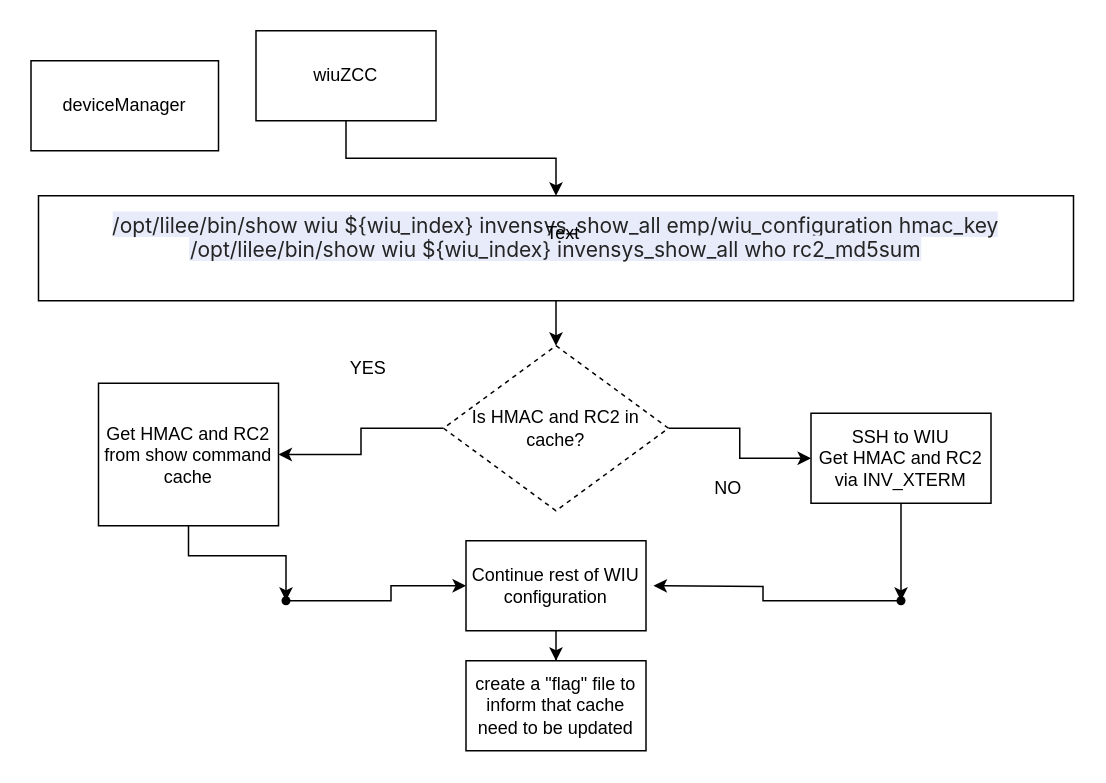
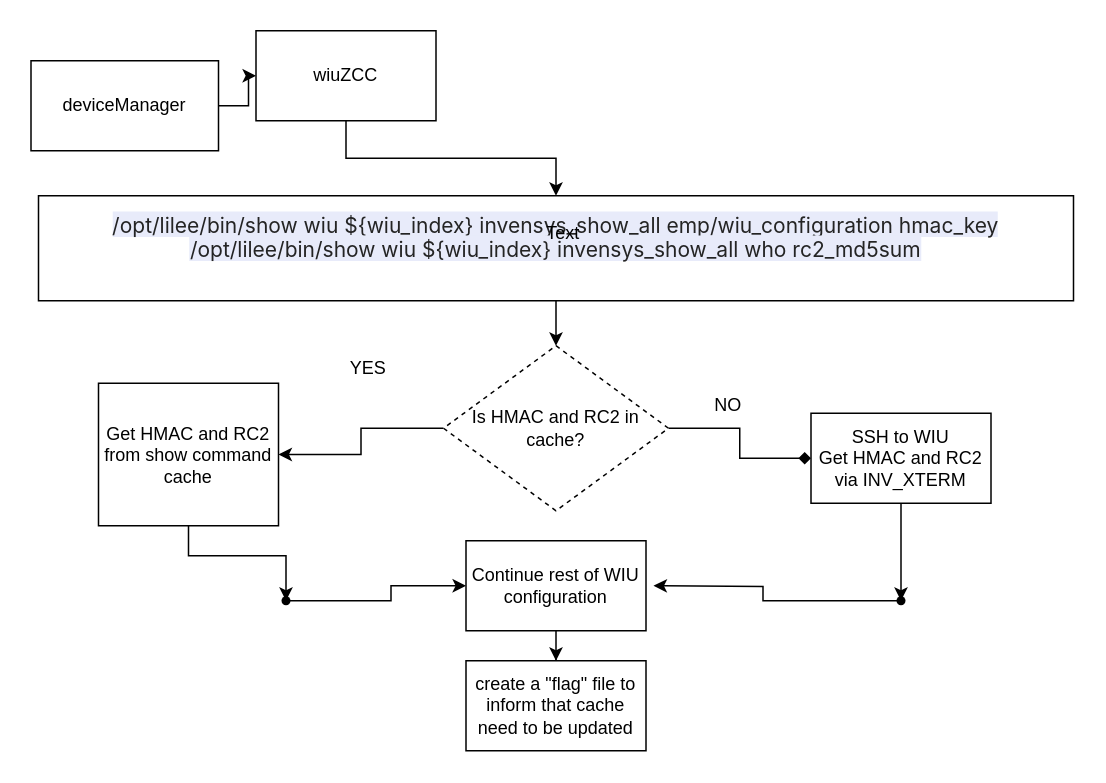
edge "deviceManager" -> "wiuZCC": added
edge "Is HMAC and RC2 in cache?" -> "SSH to WIU Get HMAC and RC2 via INV_XTERM": arrowhead classic -> diamond
node "NO": moved (728, 488) -> (728, 406)
